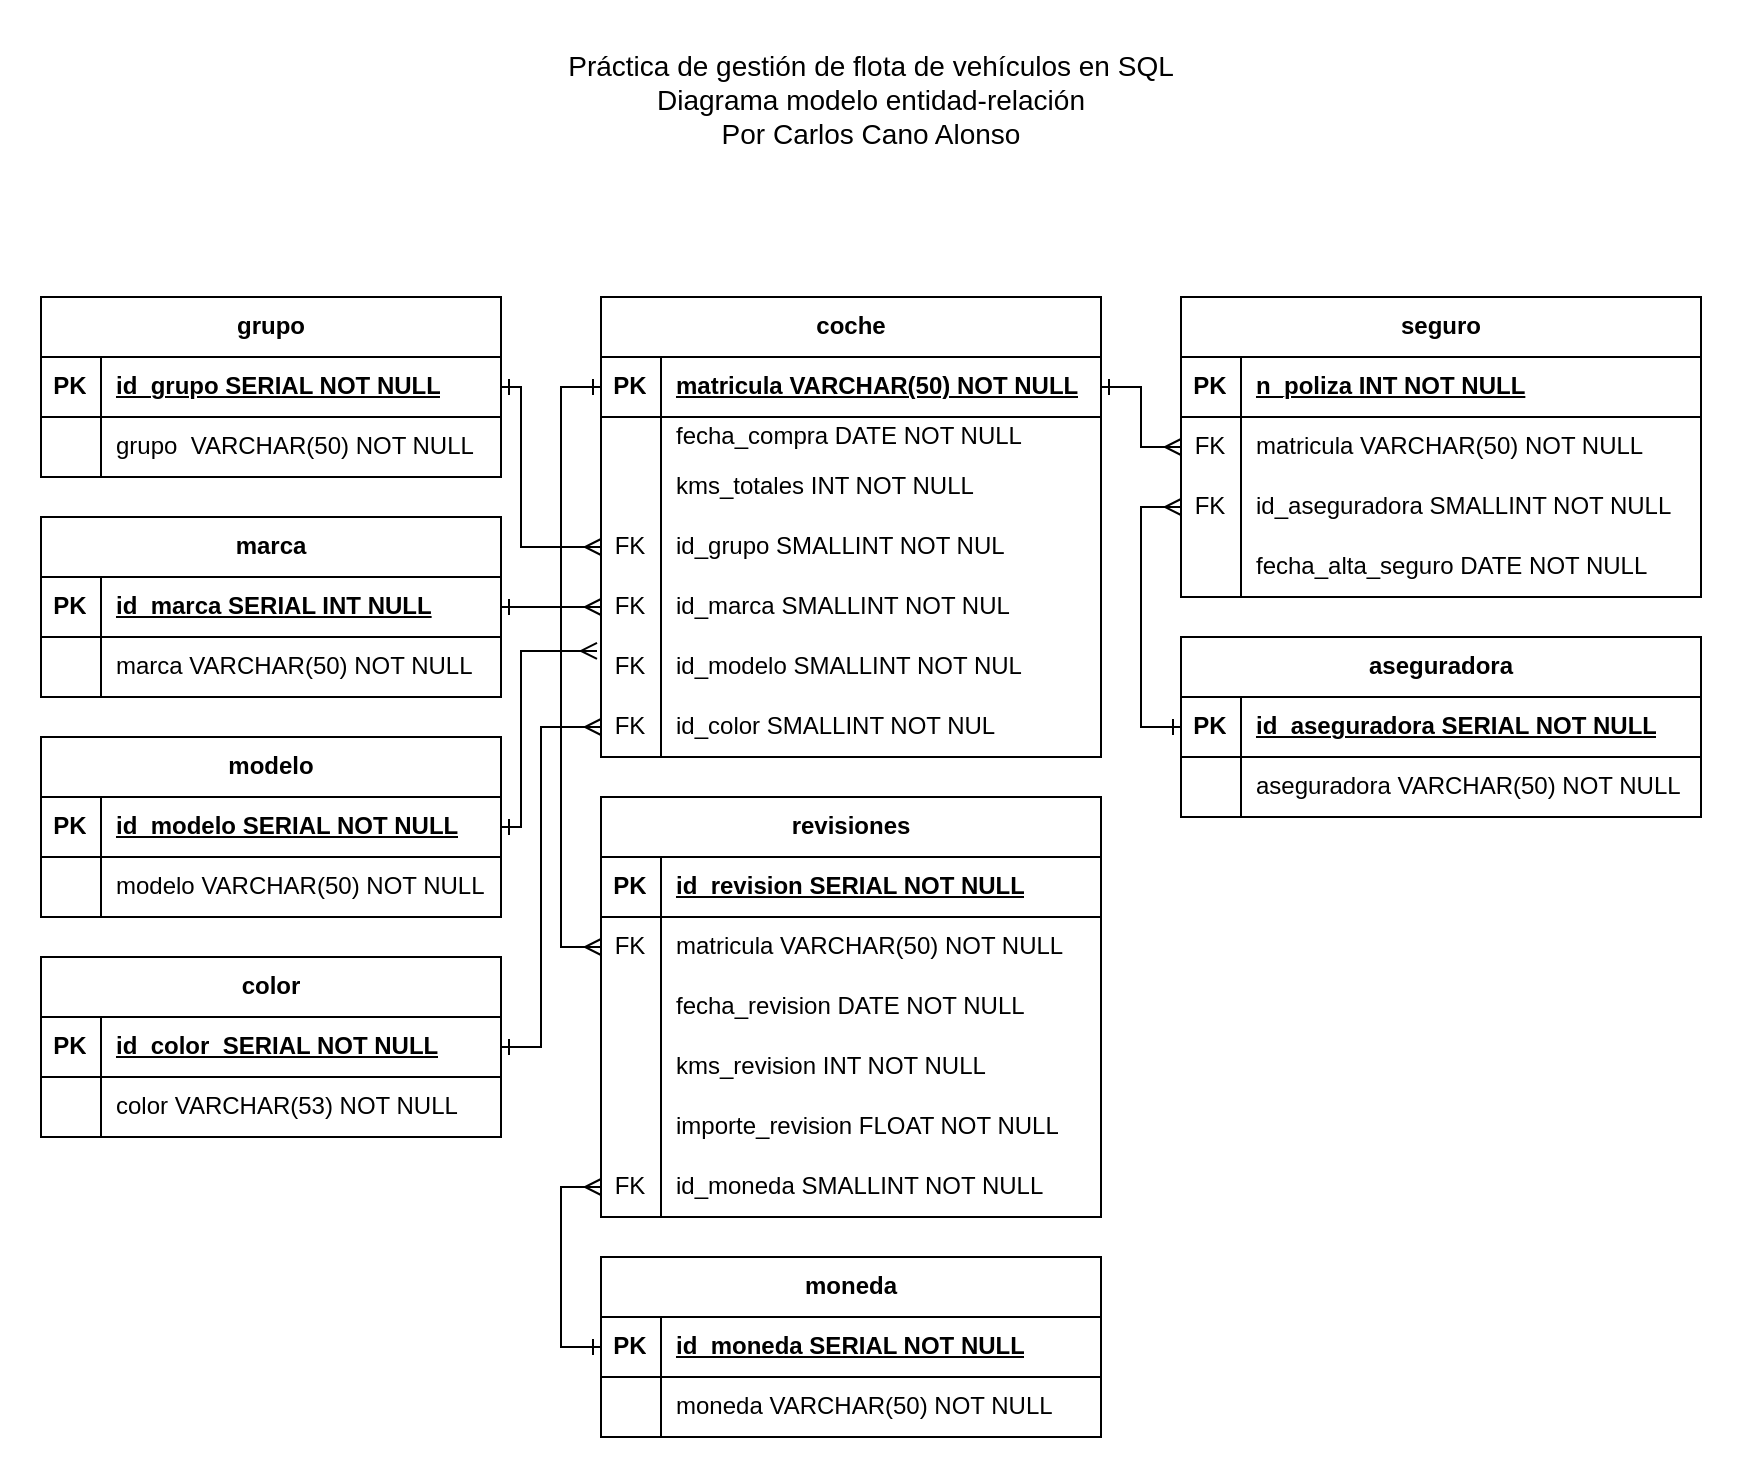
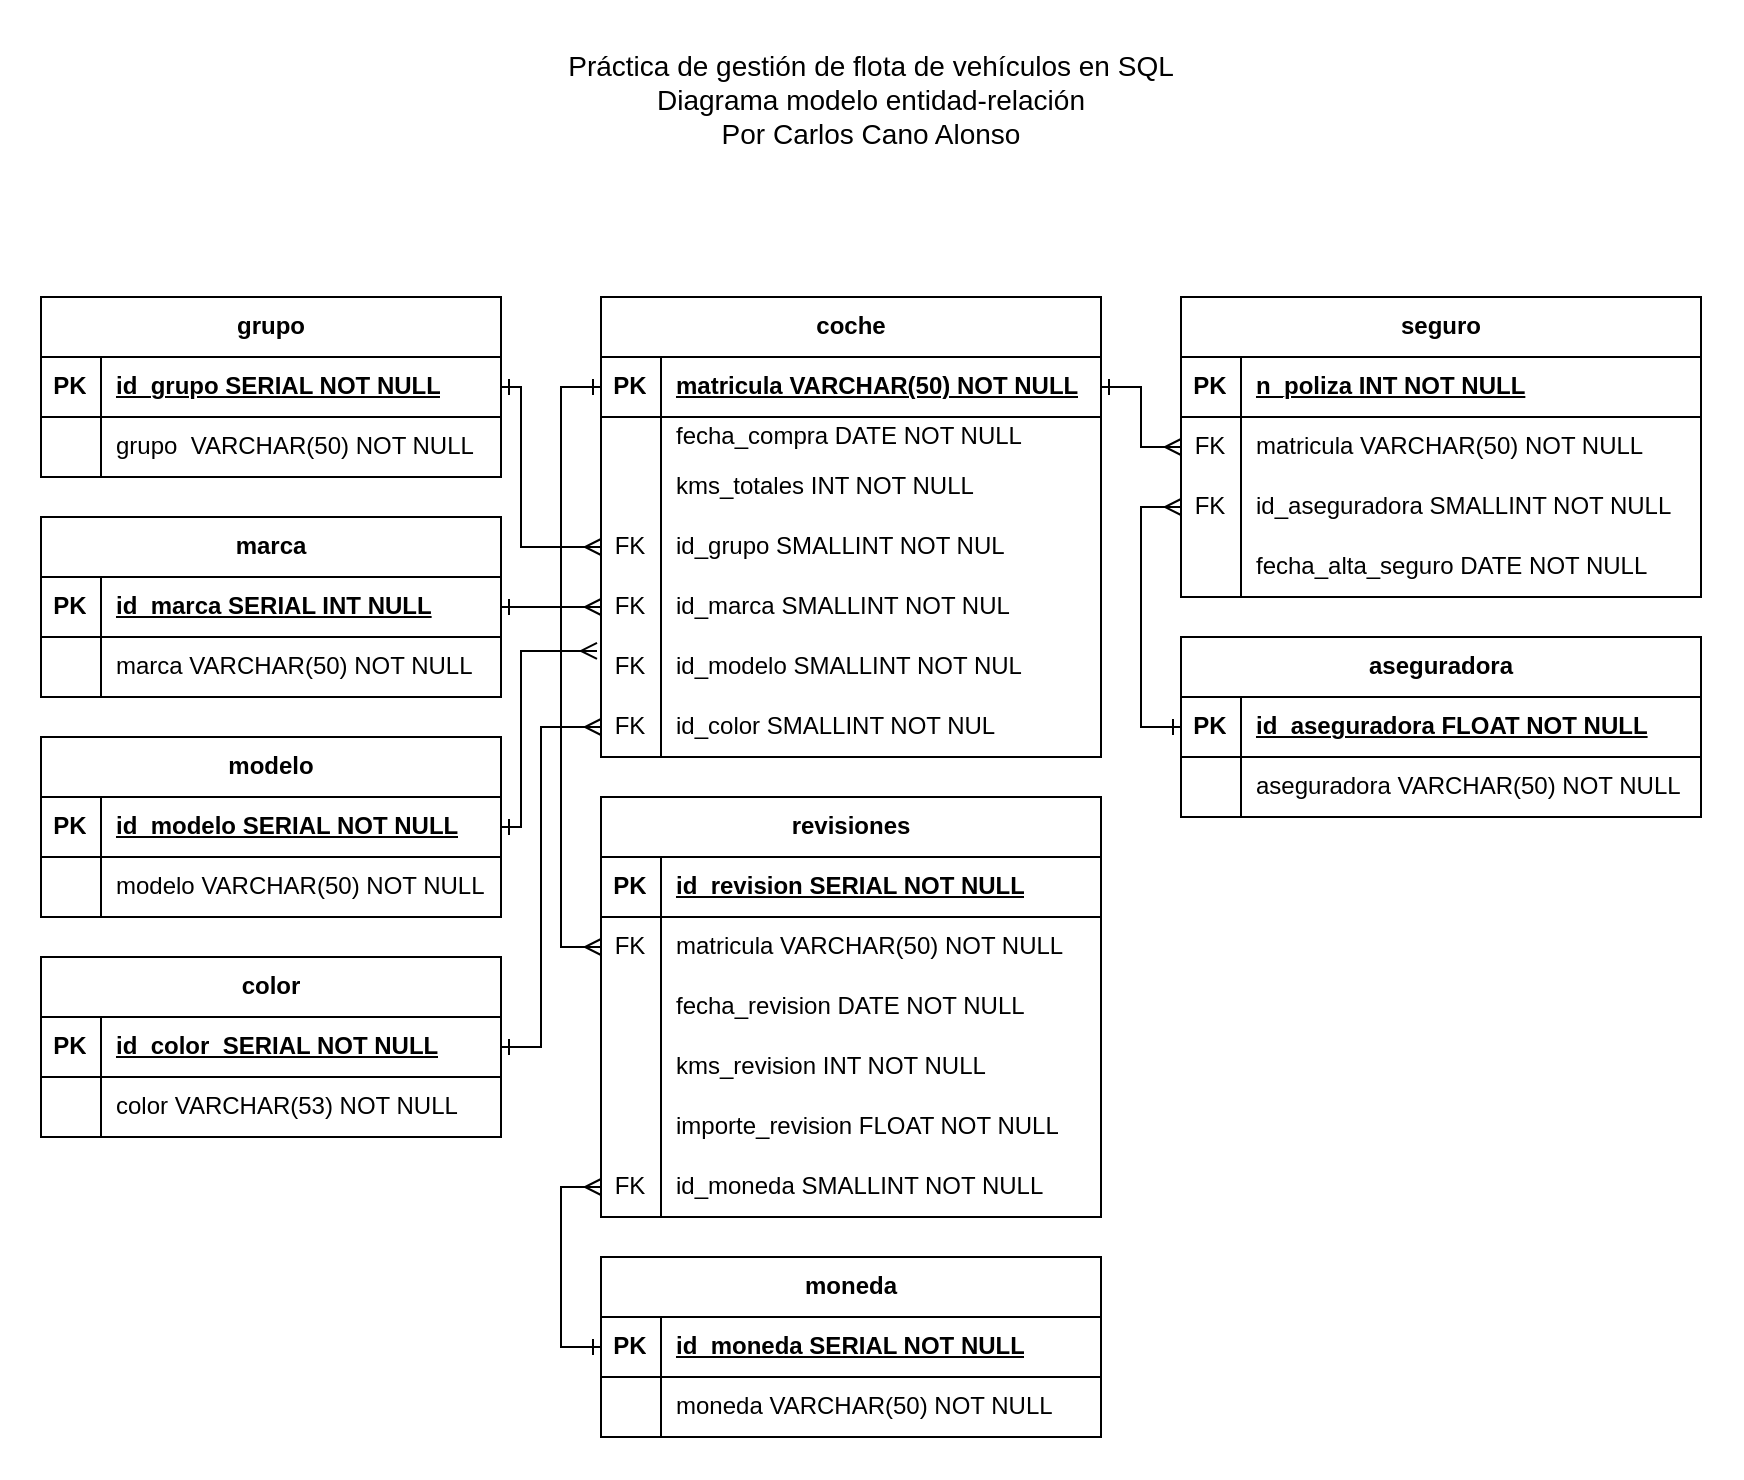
node "id_aseguradora SERIAL NOT NULL": label "id_aseguradora SERIAL NOT NULL" -> "id_aseguradora FLOAT NOT NULL"
